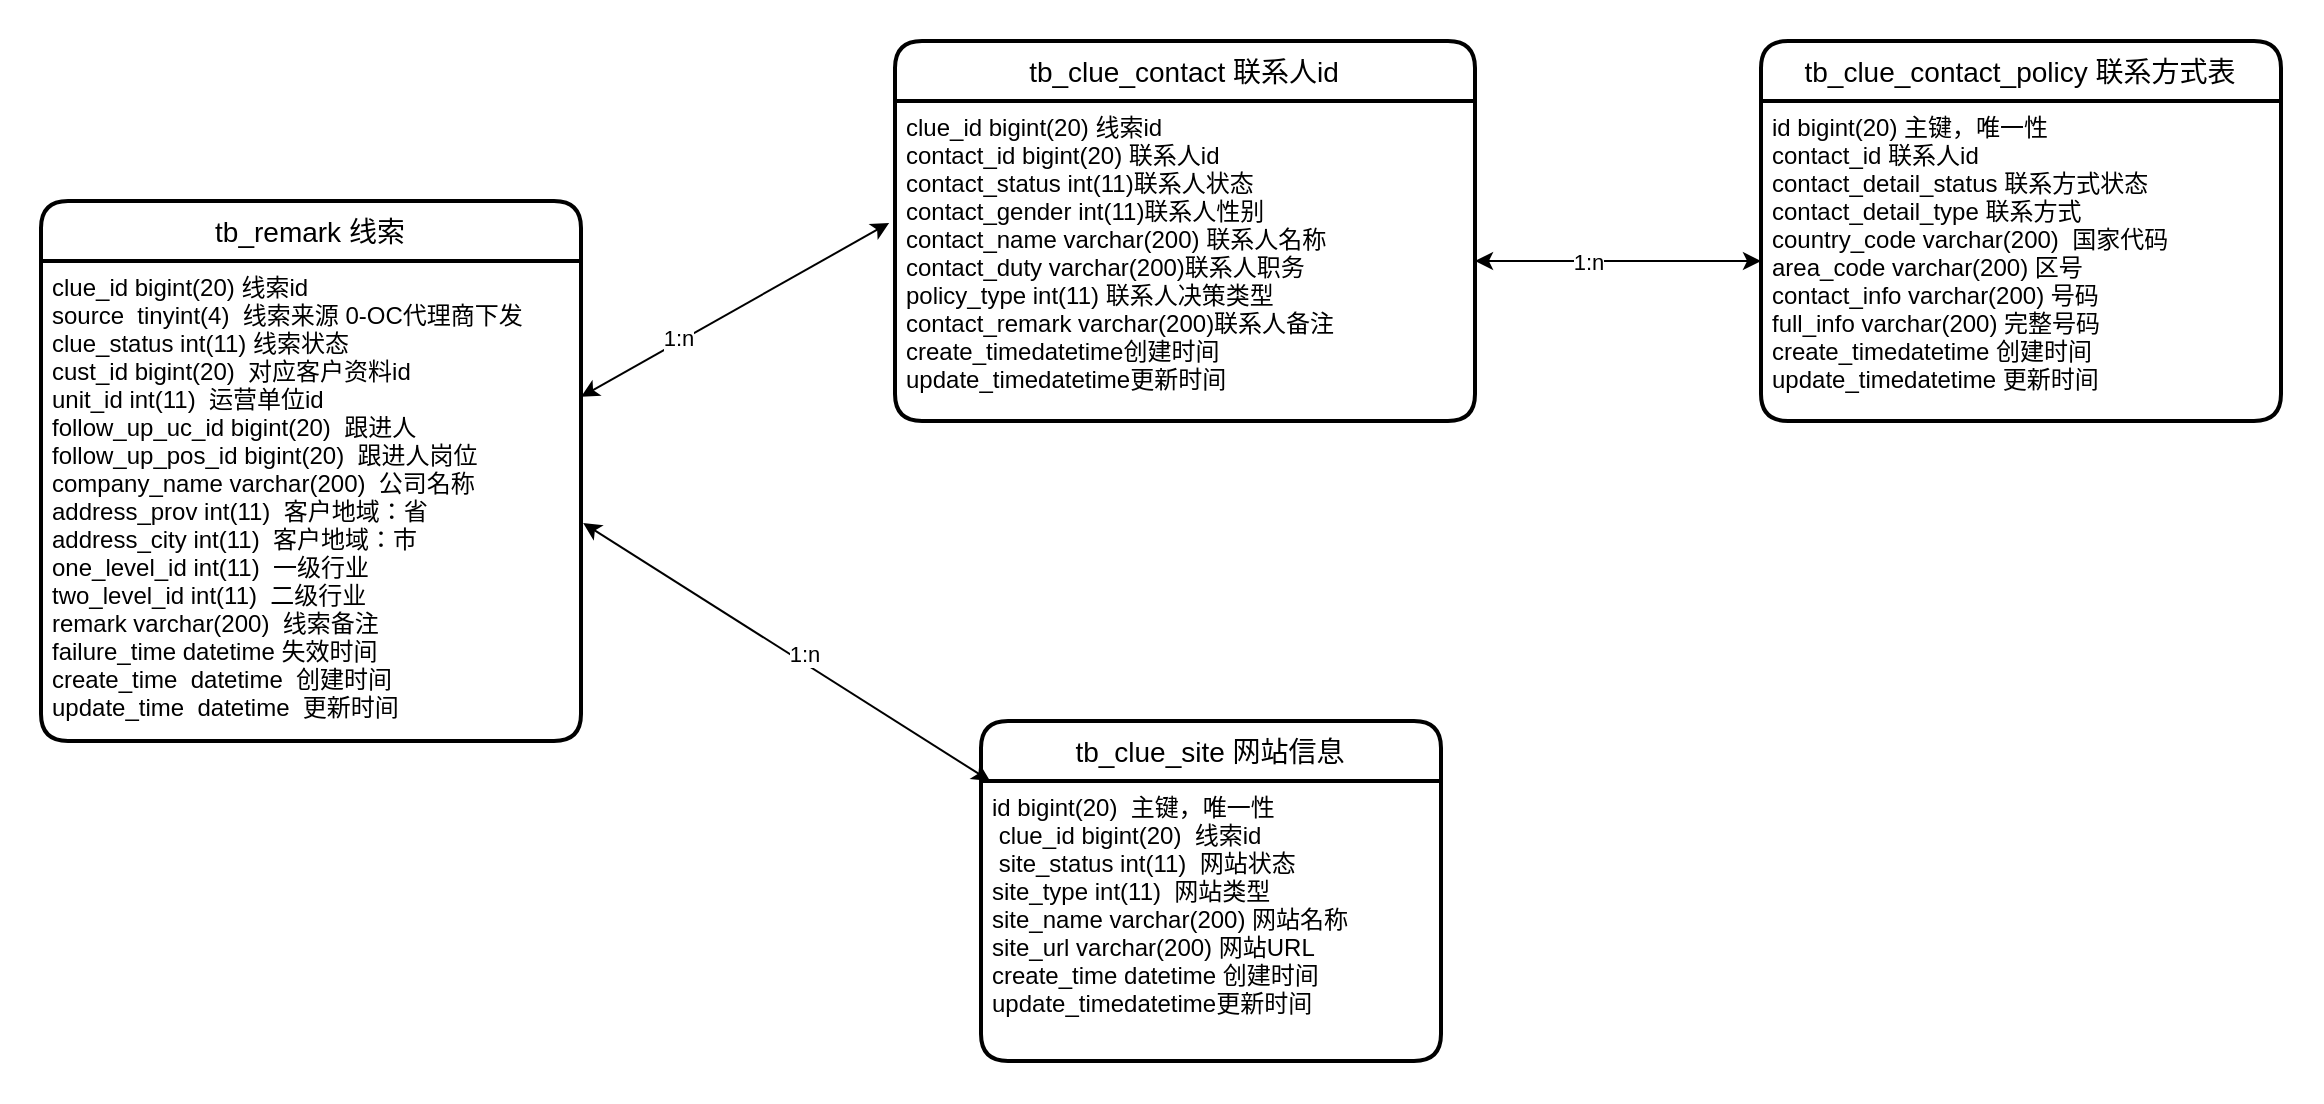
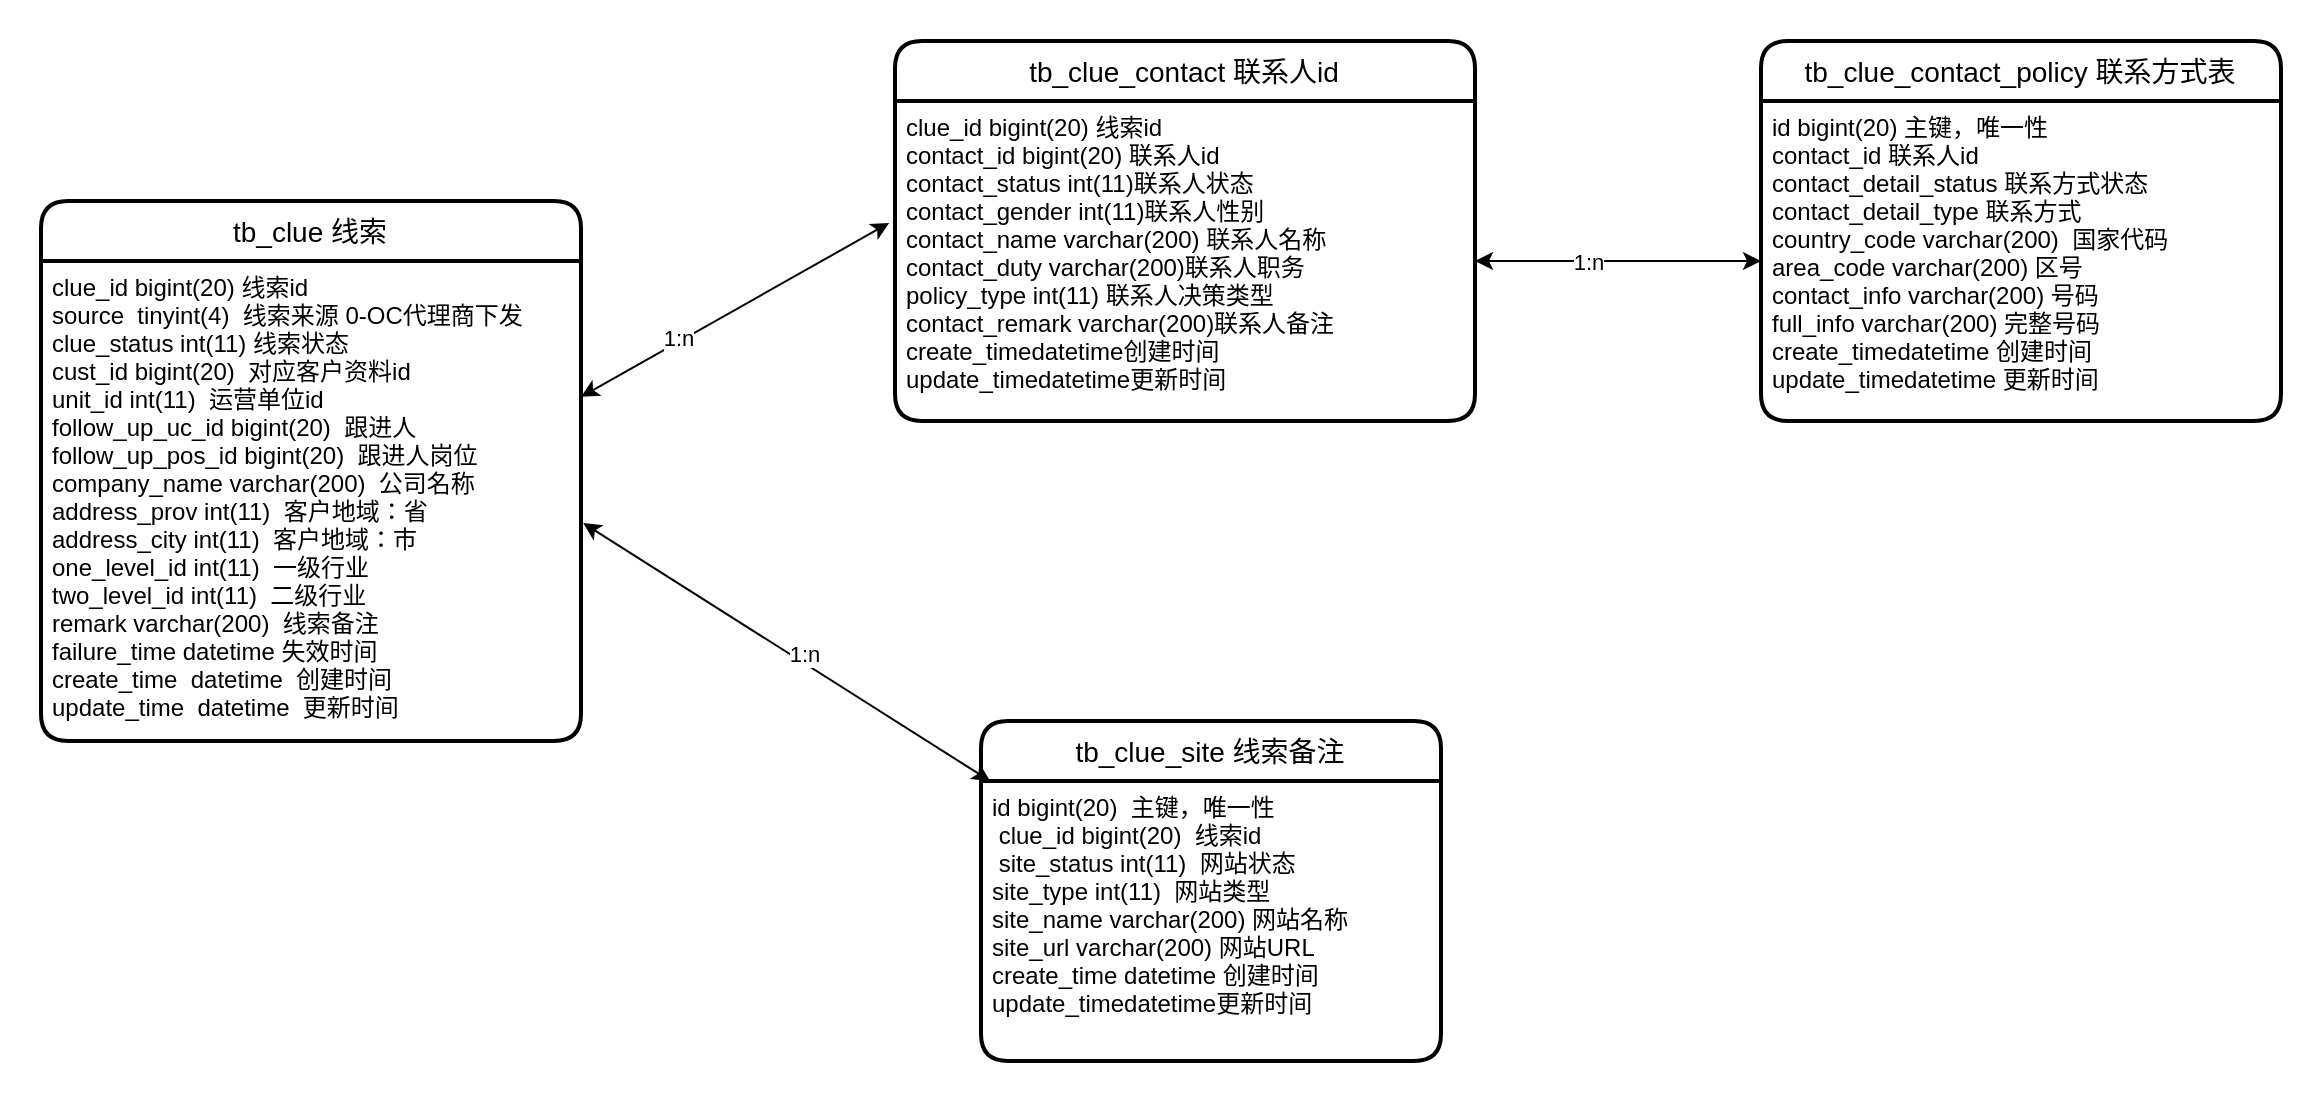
node "tb_remark 线索": label "tb_remark 线索" -> "tb_clue 线索"
node "tb_clue_site 网站信息": label "tb_clue_site 网站信息" -> "tb_clue_site 线索备注"
